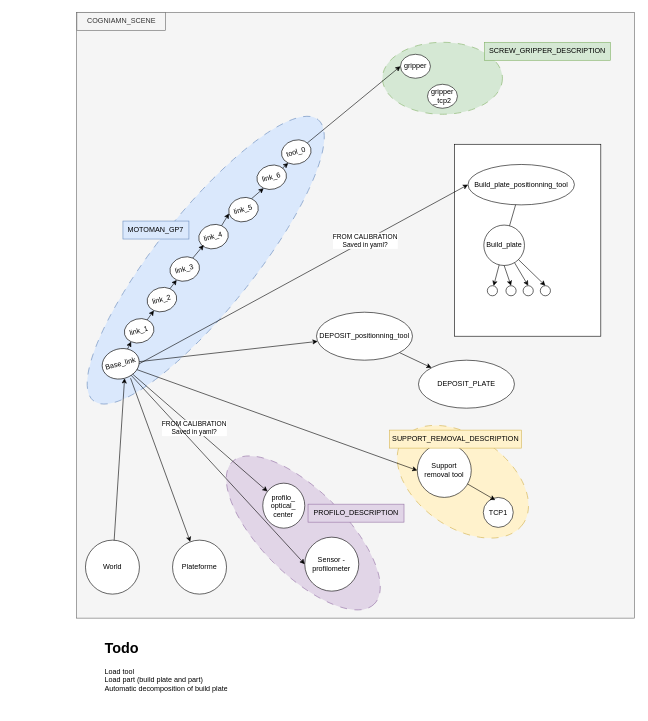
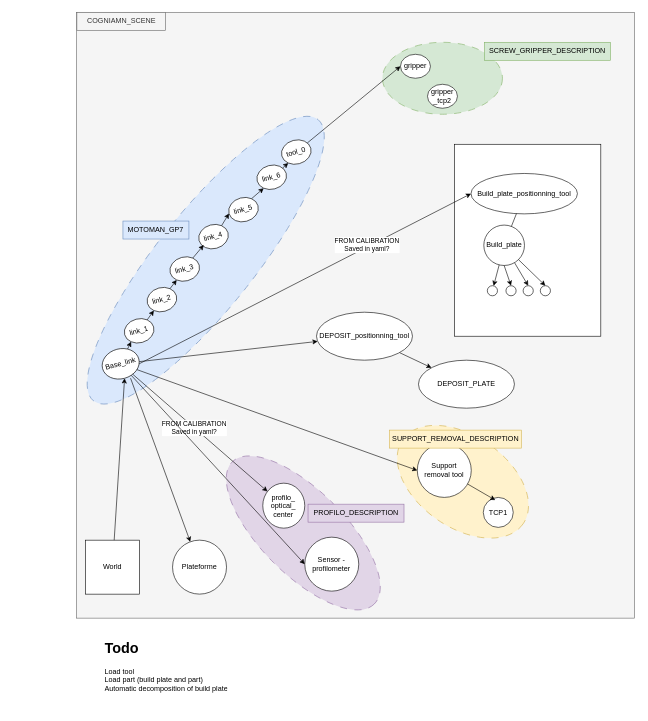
node "Build_plate_positionning_tool": moved (521, 185) -> (524, 194)
node "World": shape ellipse -> rectangle
